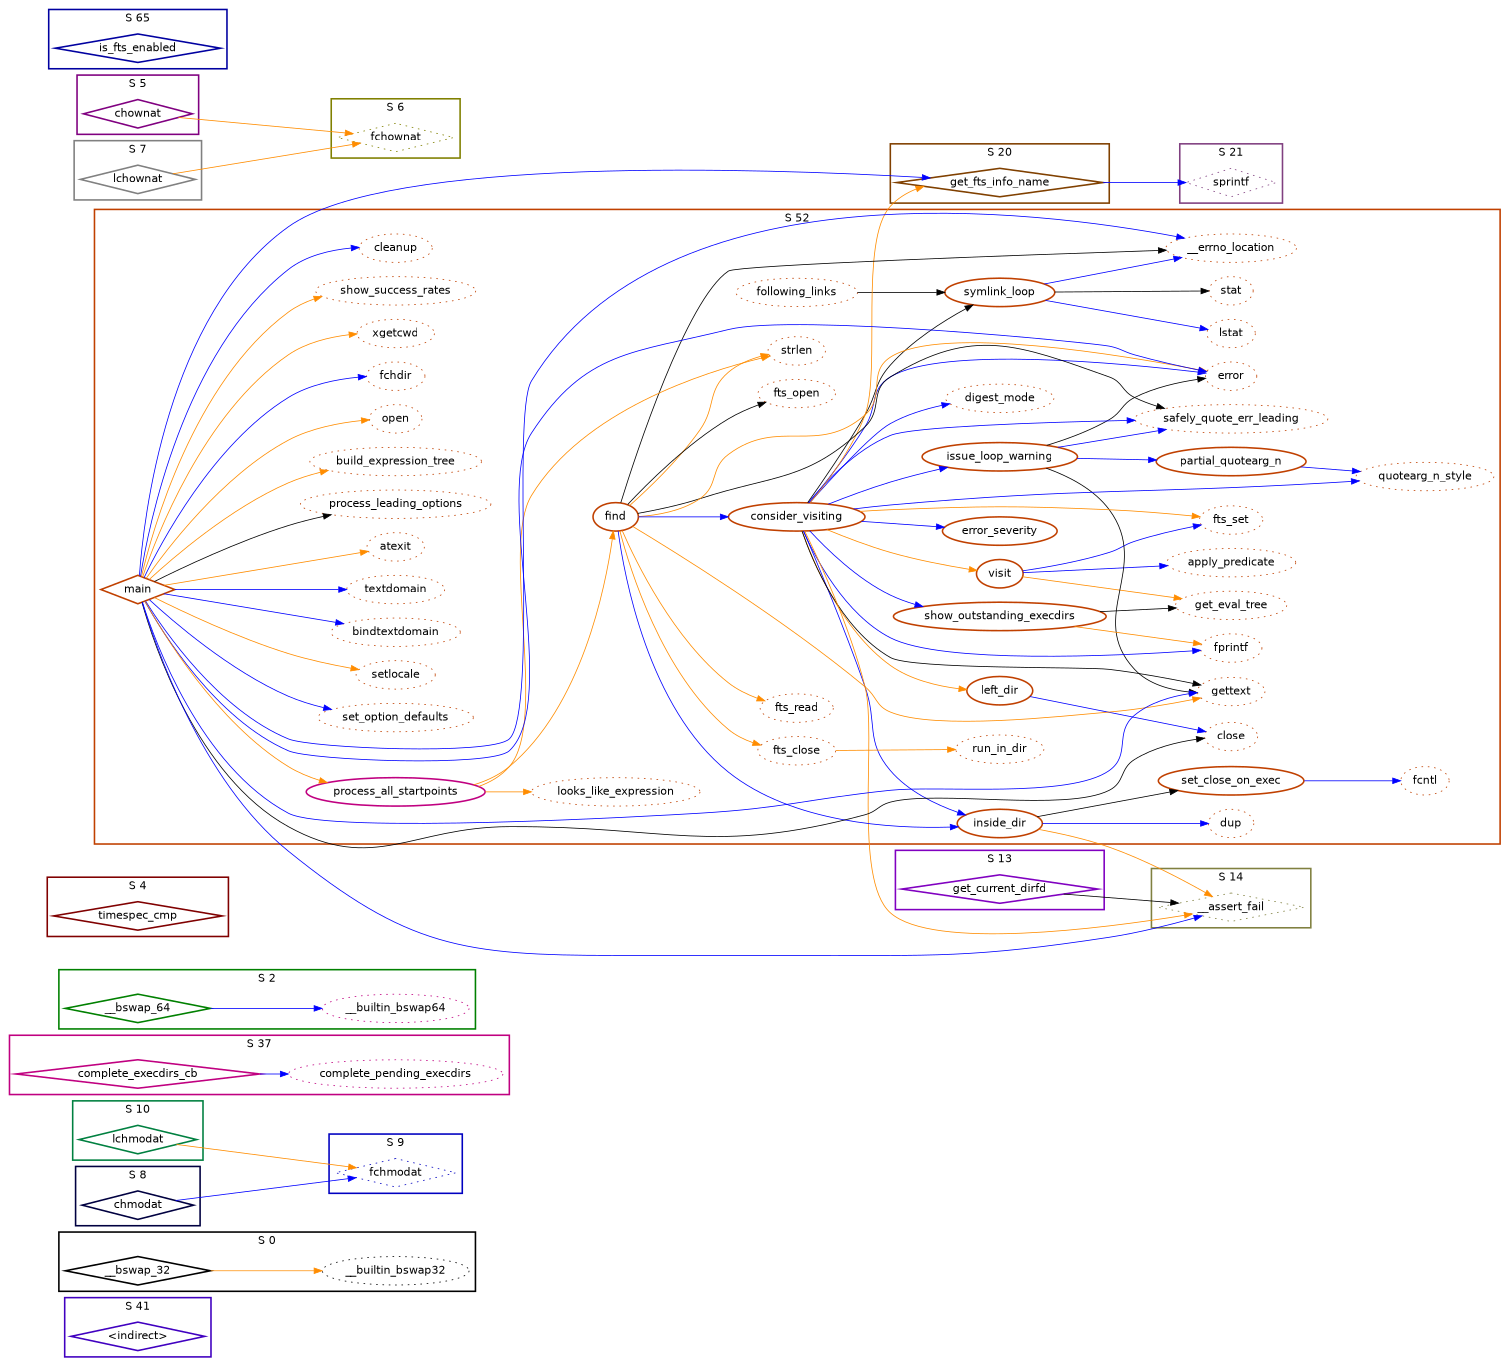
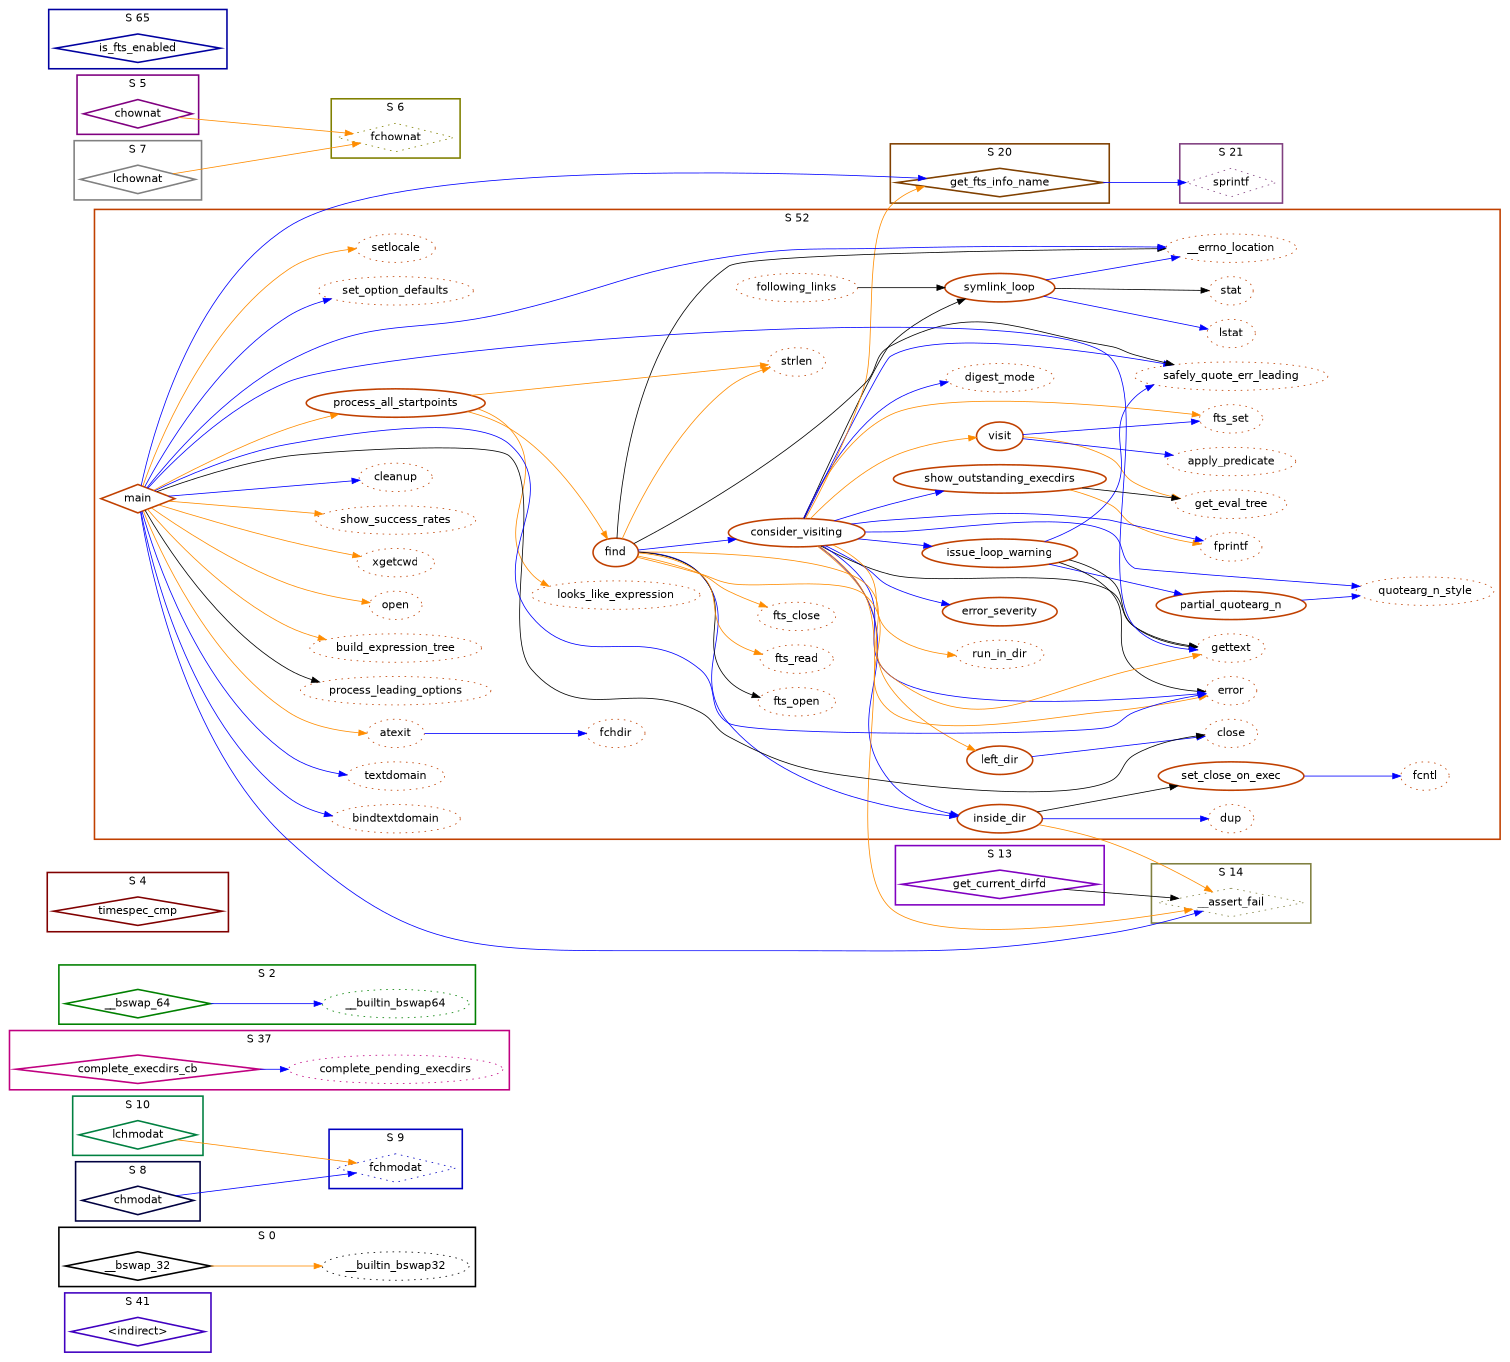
edge "main" -> "fchdir": now "atexit" -> "fchdir"
edge "fts_close" -> "run_in_dir": now "consider_visiting" -> "run_in_dir"
node "process_all_startpoints": color #c00080 -> #c04000
node "__builtin_bswap64": color #c00080 -> #008000
